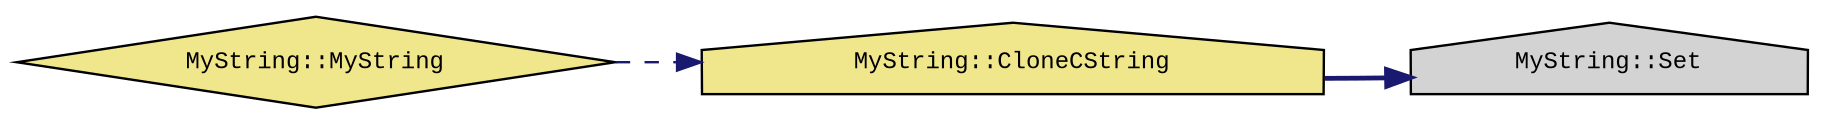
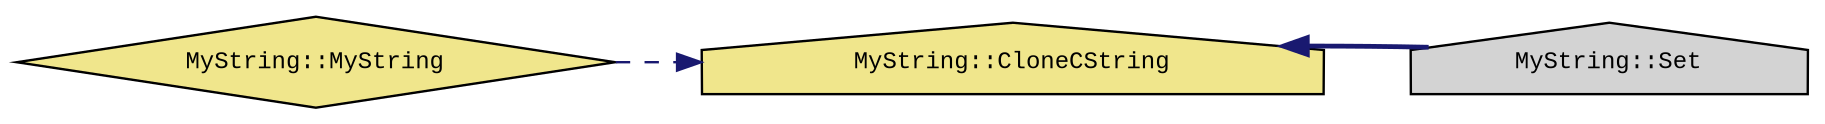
edge "MyString::CloneCString" -> "MyString::Set": reversed
